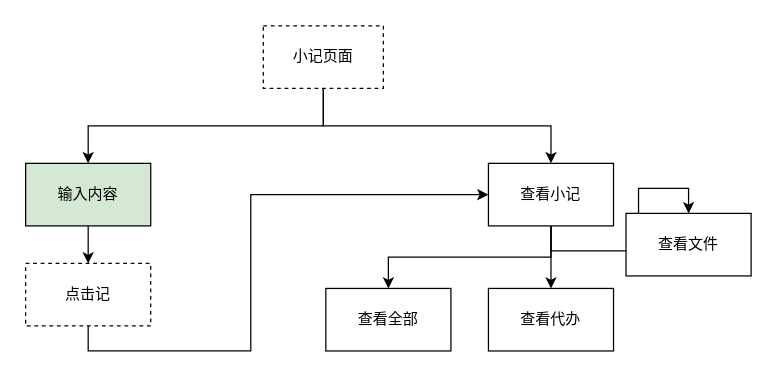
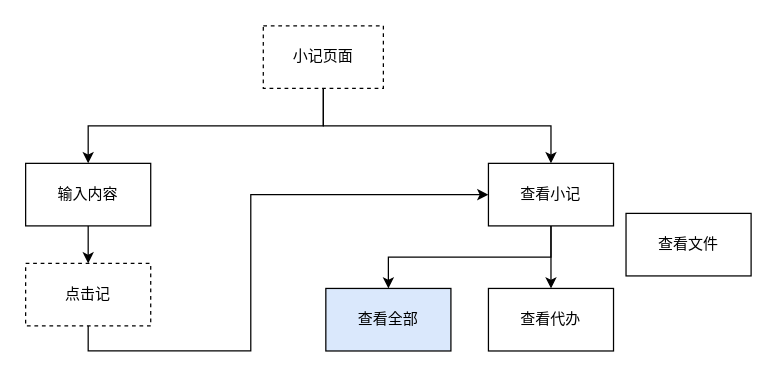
edge "查看小记" -> "查看文件": removed
node "输入内容": fillcolor #d5e8d4 -> #ffffff
node "查看全部": fillcolor #ffffff -> #dae8fc
